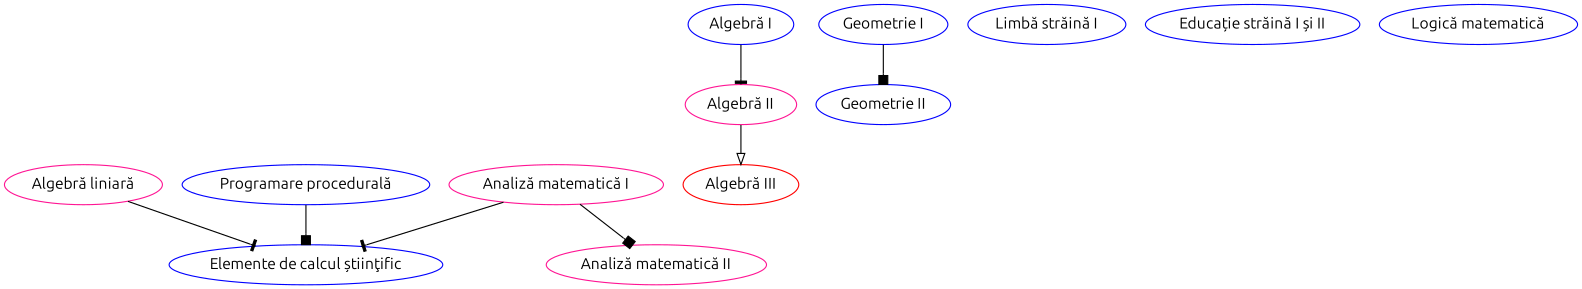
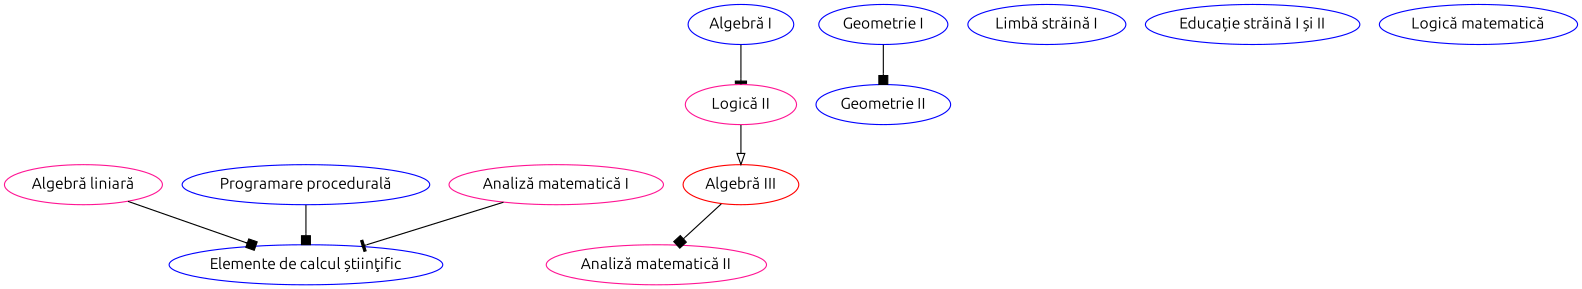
node "Algebră II": label "Algebră II" -> "Logică II"
edge "Analiză matematică I" -> "Analiză matematică II": now "Algebră III" -> "Analiză matematică II"
edge "Algebră liniară" -> "Elemente de calcul știinţific": arrowhead tee -> box
